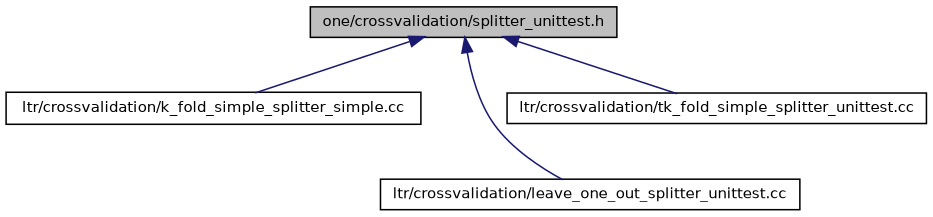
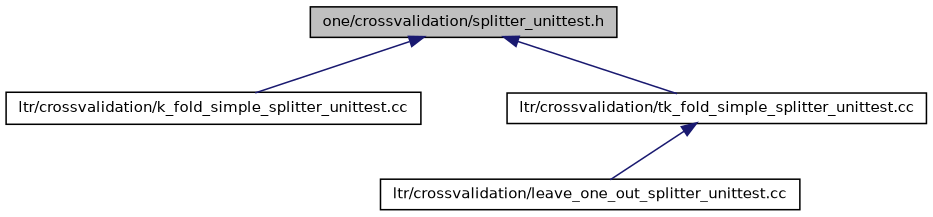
node "ltr/crossvalidation/k_fold_simple_splitter_simple.cc": label "ltr/crossvalidation/k_fold_simple_splitter_simple.cc" -> "ltr/crossvalidation/k_fold_simple_splitter_unittest.cc"
edge "ltr/crossvalidation/leave_one_out_splitter_unittest.cc" -> "one/crossvalidation/splitter_unittest.h": now "ltr/crossvalidation/leave_one_out_splitter_unittest.cc" -> "ltr/crossvalidation/tk_fold_simple_splitter_unittest.cc"
